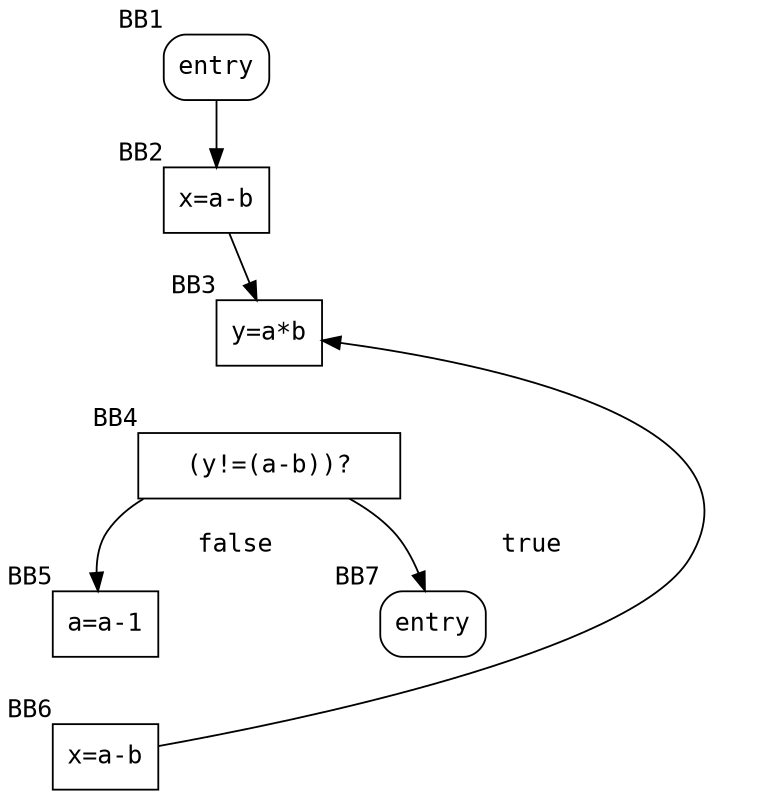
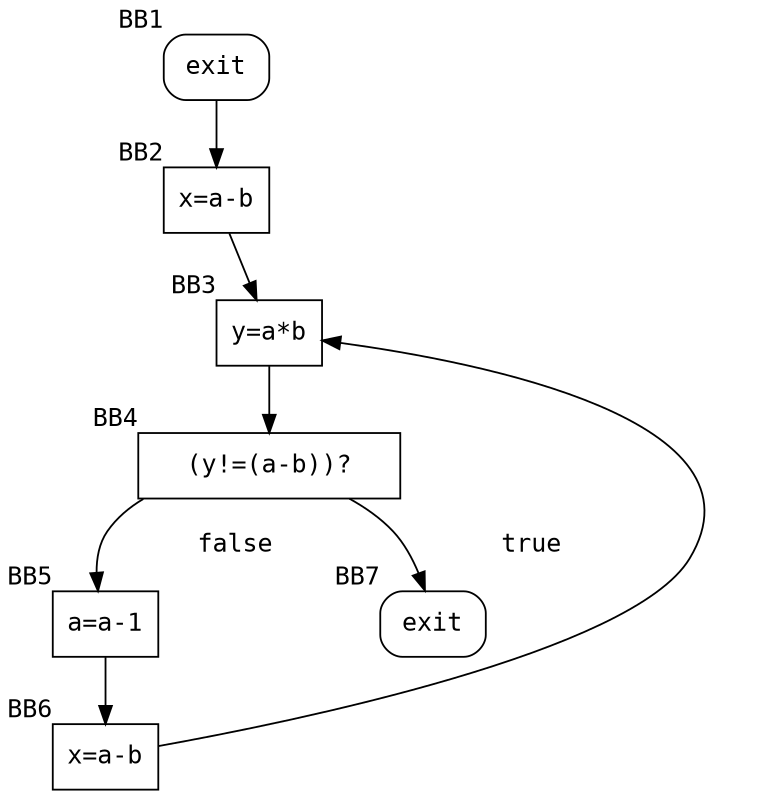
node "entry BB1": label "entry BB1" -> "exit BB1"
edge "y=a*b BB3" -> "(y!=(a-b))? BB4": added
node "entry BB7": label "entry BB7" -> "exit BB7"
edge "a=a-1 BB5" -> "x=a-b BB6": added
